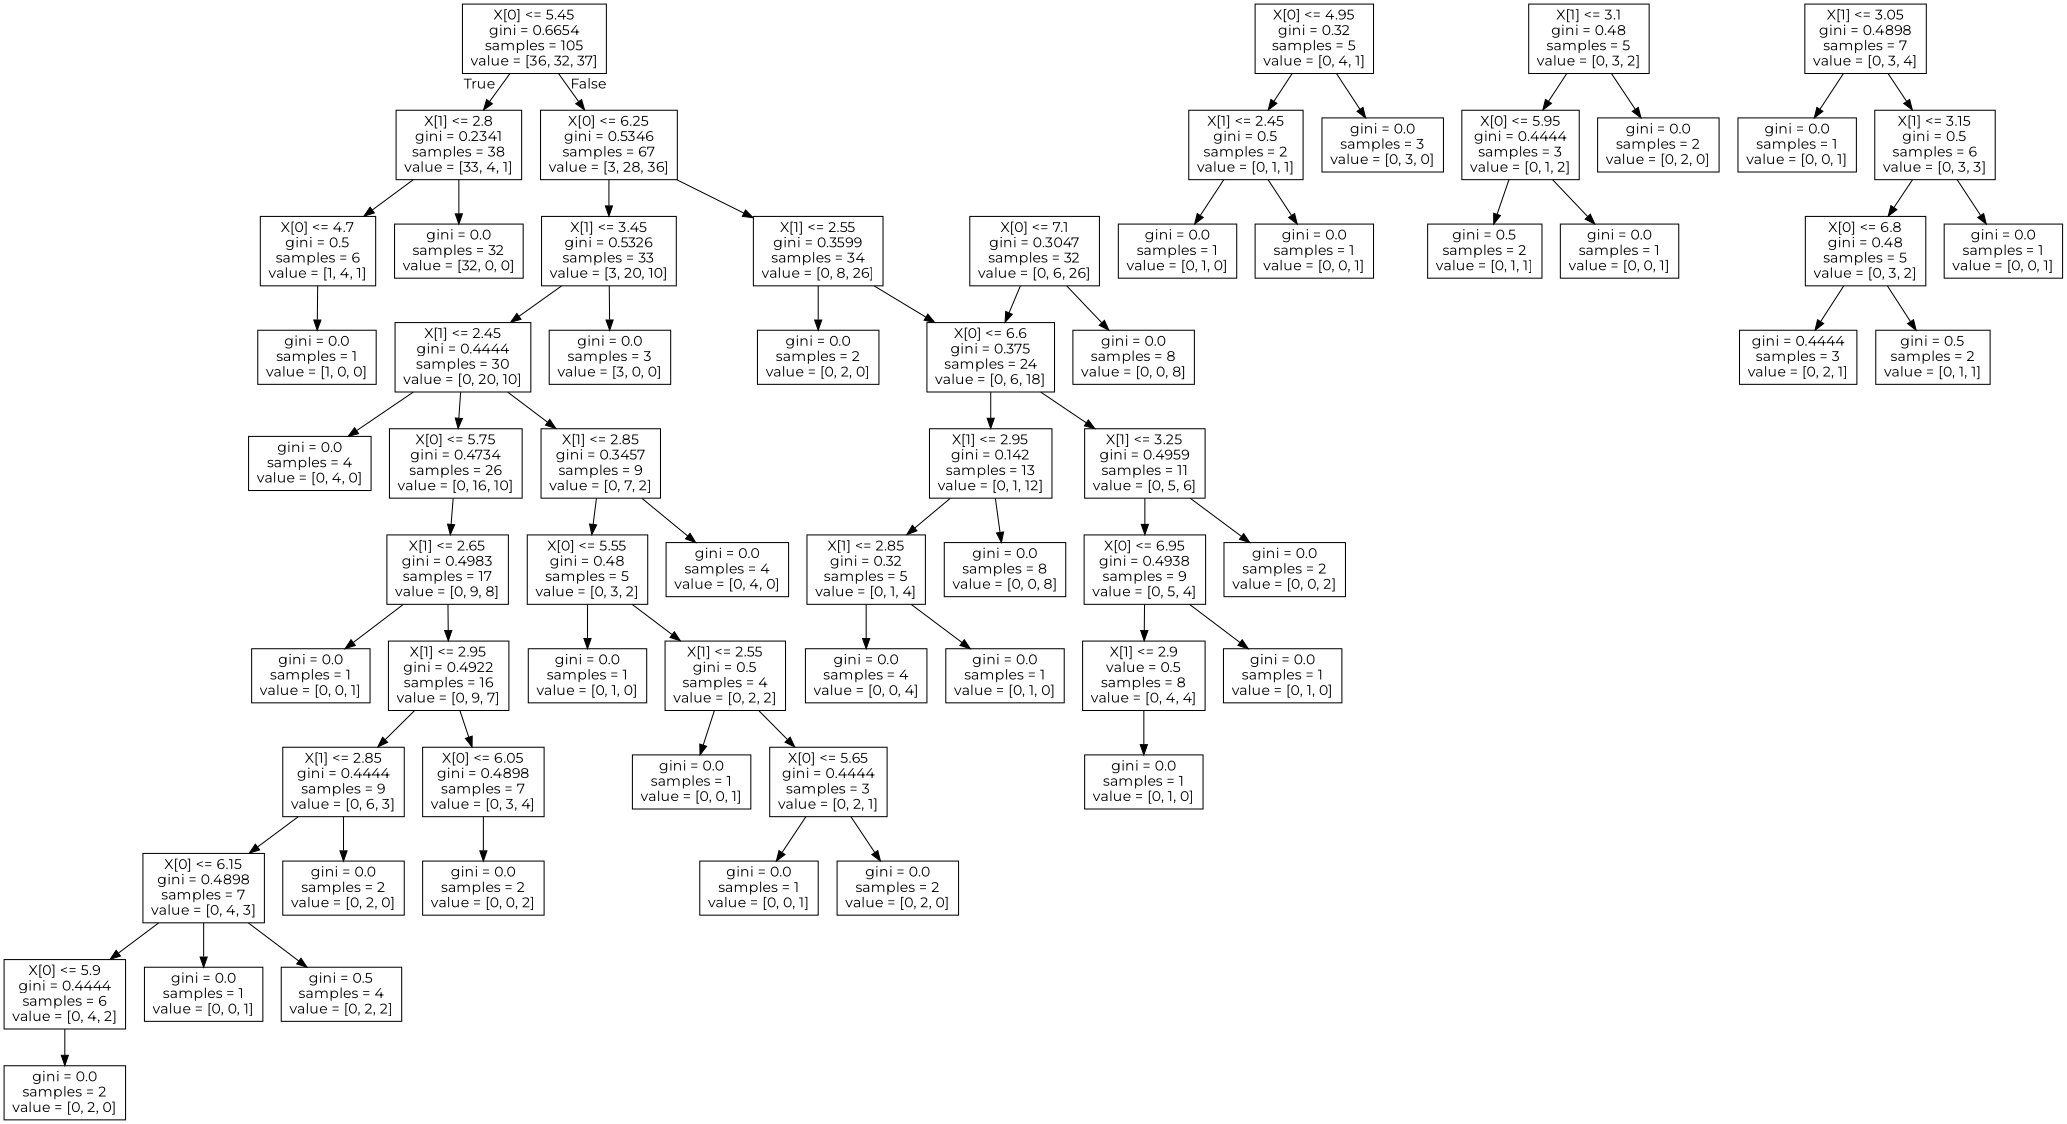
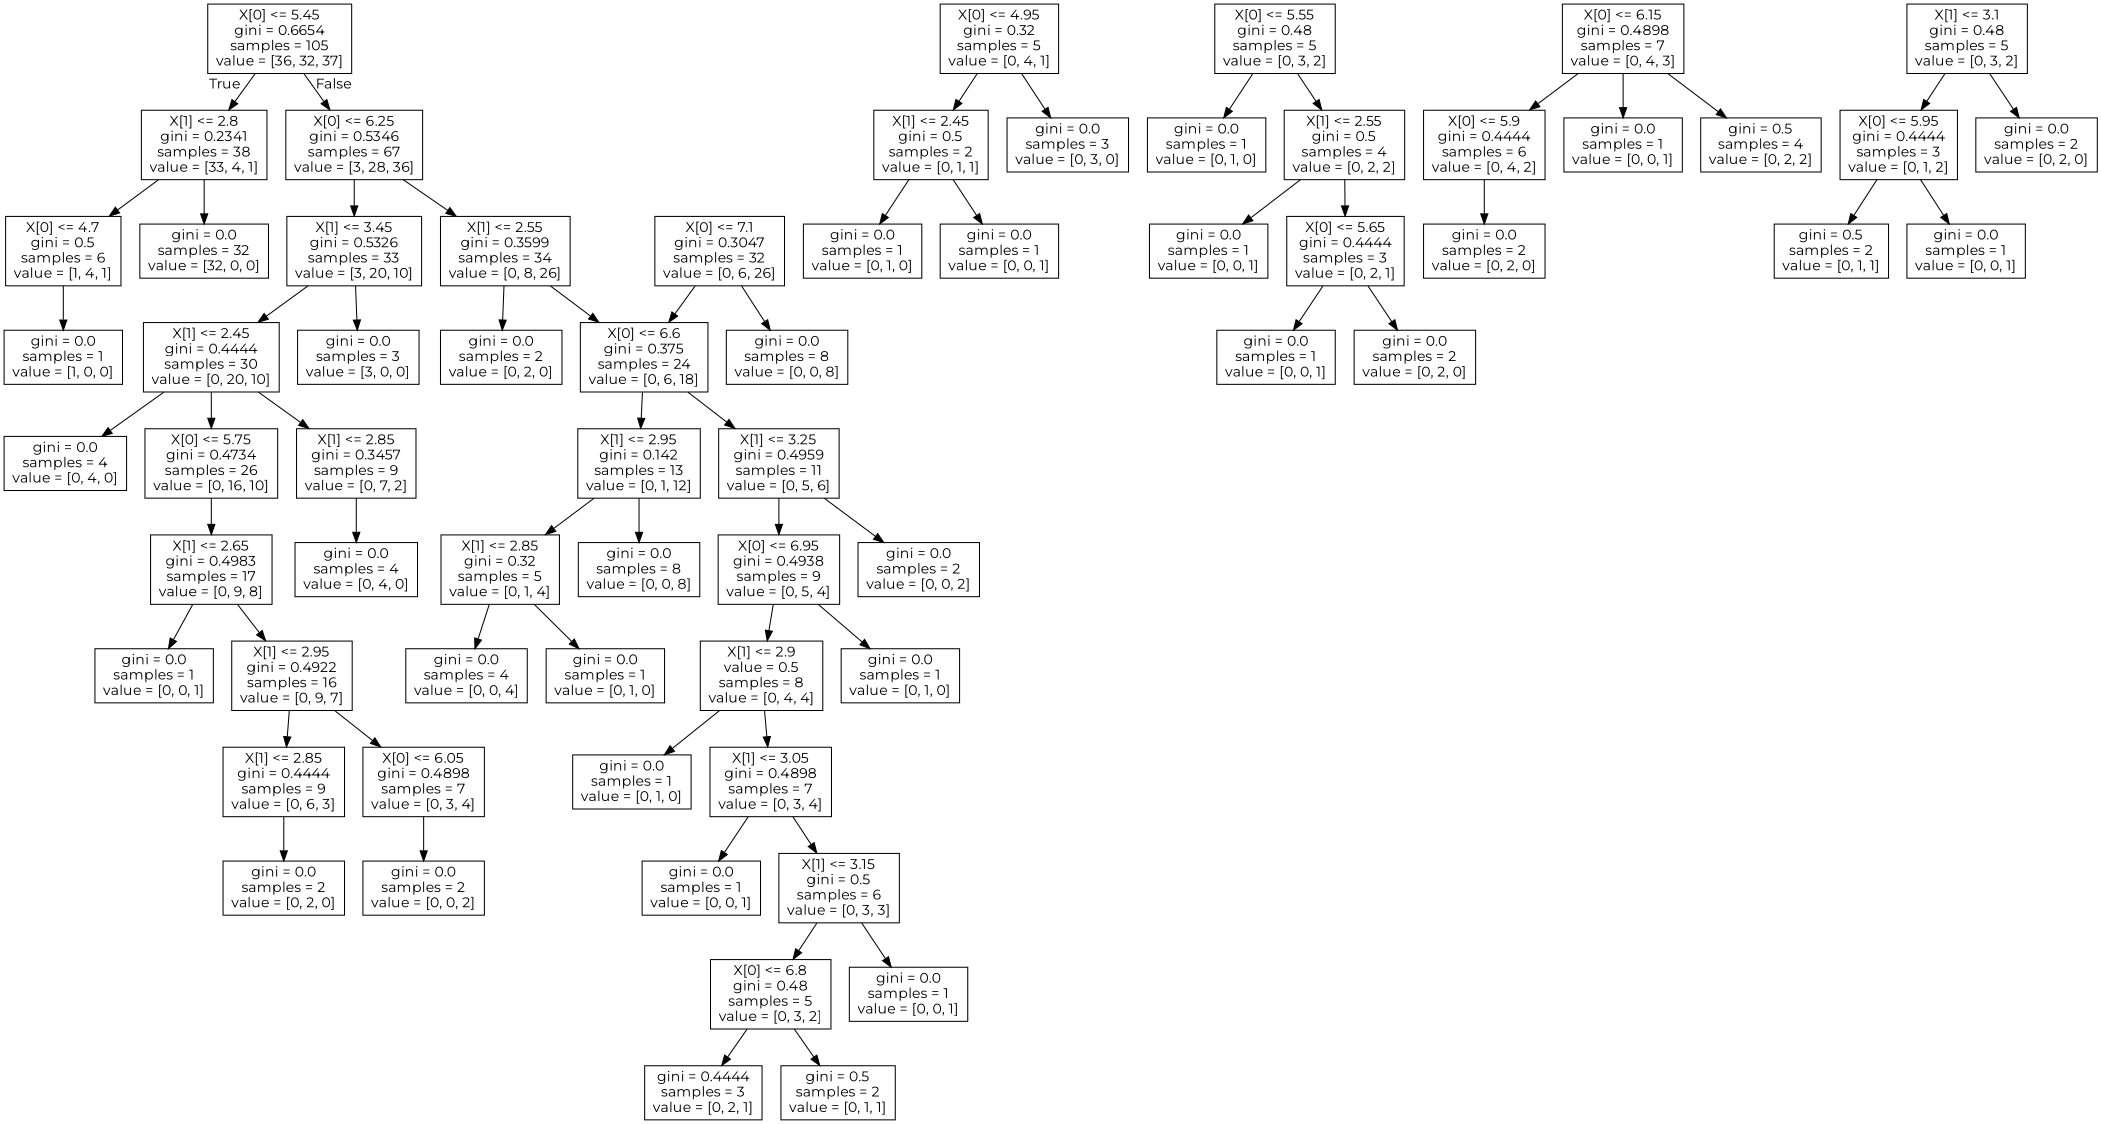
edge "X[1] <= 2.85 gini = 0.3457 samples = 9 value = [0, 7, 2]" -> "X[0] <= 5.55 gini = 0.48 samples = 5 value = [0, 3, 2]": removed
edge "X[1] <= 2.9 value = 0.5 samples = 8 value = [0, 4, 4]" -> "X[1] <= 3.05 gini = 0.4898 samples = 7 value = [0, 3, 4]": added
edge "X[1] <= 2.85 gini = 0.4444 samples = 9 value = [0, 6, 3]" -> "X[0] <= 6.15 gini = 0.4898 samples = 7 value = [0, 4, 3]": removed
